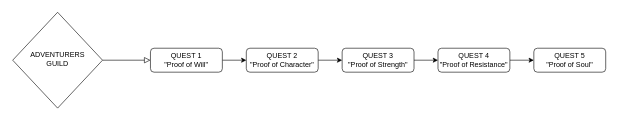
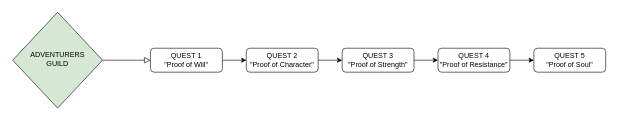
node "ADVENTURERS GUILD": fillcolor #ffffff -> #d5e8d4
